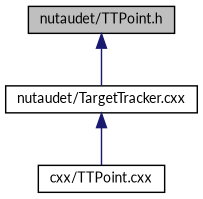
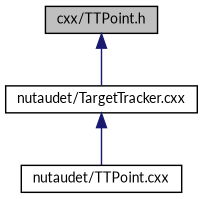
node "nutaudet/TTPoint.h": label "nutaudet/TTPoint.h" -> "cxx/TTPoint.h"
node "cxx/TTPoint.cxx": label "cxx/TTPoint.cxx" -> "nutaudet/TTPoint.cxx"
